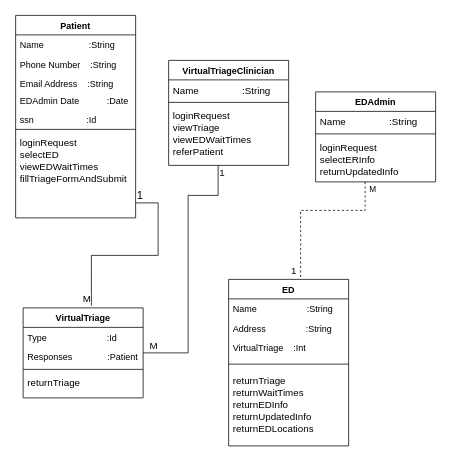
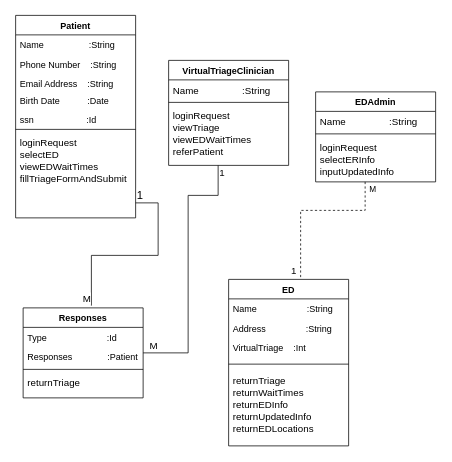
node "EDAdmin Date :Date": label "EDAdmin Date :Date" -> "Birth Date :Date"
node "loginRequest selectERInfo returnUpdatedInfo": label "loginRequest selectERInfo returnUpdatedInfo" -> "loginRequest selectERInfo inputUpdatedInfo"
node "VirtualTriage": label "VirtualTriage" -> "Responses"
